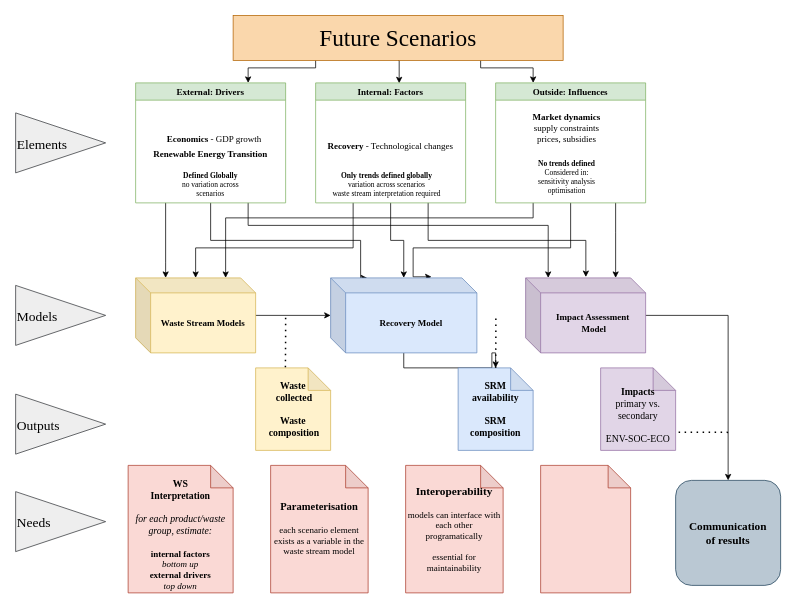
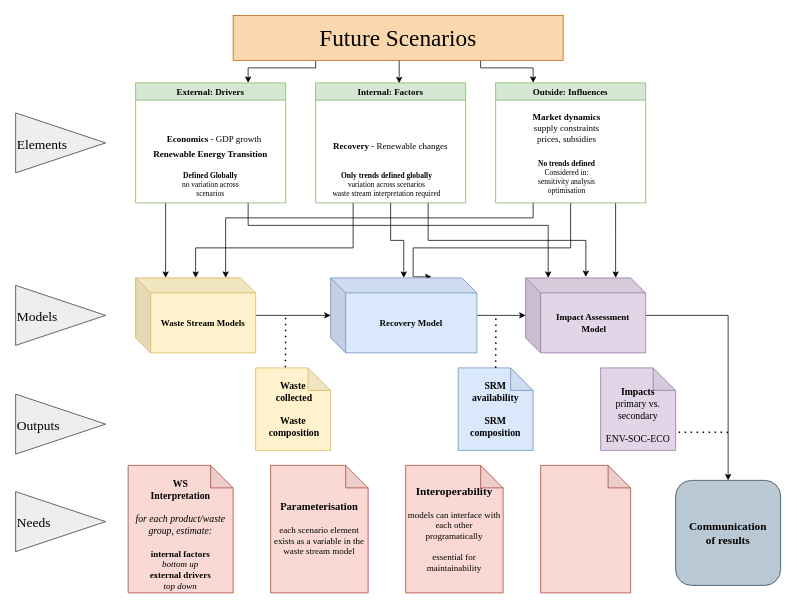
node "Recovery - Technological changes": label "Recovery - Technological changes" -> "Recovery - Renewable changes"
edge "External: Drivers" -> "Recovery Model": removed
edge "Recovery Model" -> "SRM availabilitySRM composition": now "Recovery Model" -> "Impact Assessment Model"
